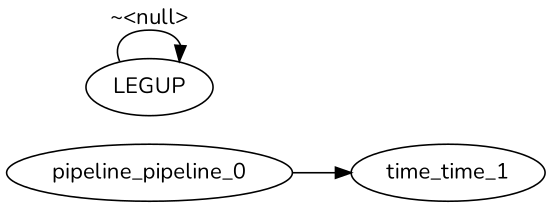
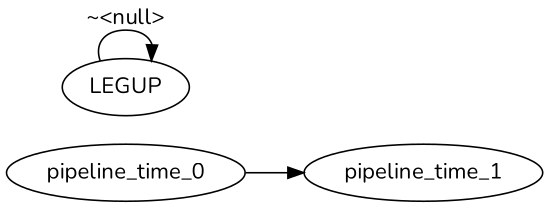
node "pipeline_pipeline_0": label "pipeline_pipeline_0" -> "pipeline_time_0"
node "time_time_1": label "time_time_1" -> "pipeline_time_1"
